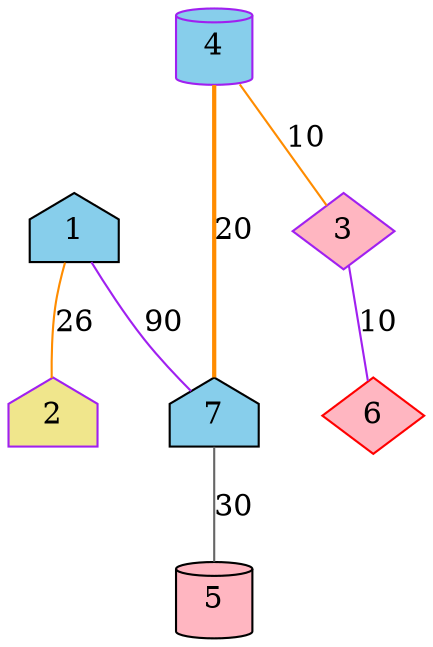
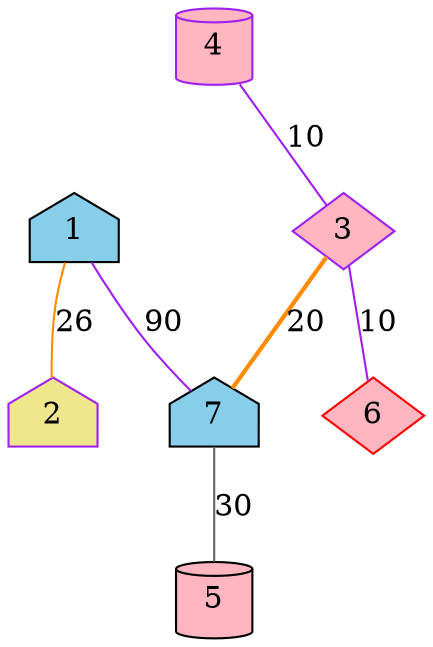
node "4": fillcolor skyblue -> lightpink
edge "4" -- "3": color darkorange -> purple
edge "4" -- "7": now "3" -- "7"
